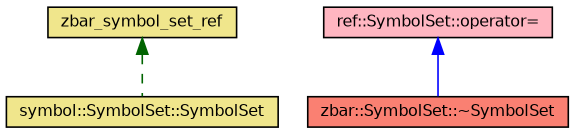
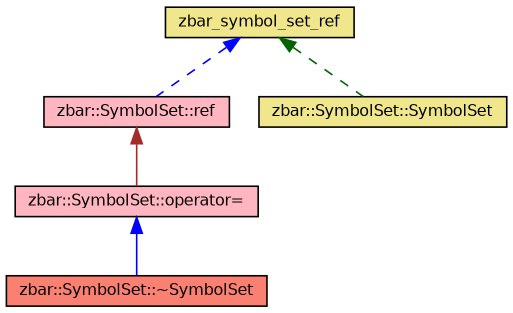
node "ref::SymbolSet::operator=": label "ref::SymbolSet::operator=" -> "zbar::SymbolSet::operator="
node "zbar::SymbolSet::ref": added
node "symbol::SymbolSet::SymbolSet": label "symbol::SymbolSet::SymbolSet" -> "zbar::SymbolSet::SymbolSet"
